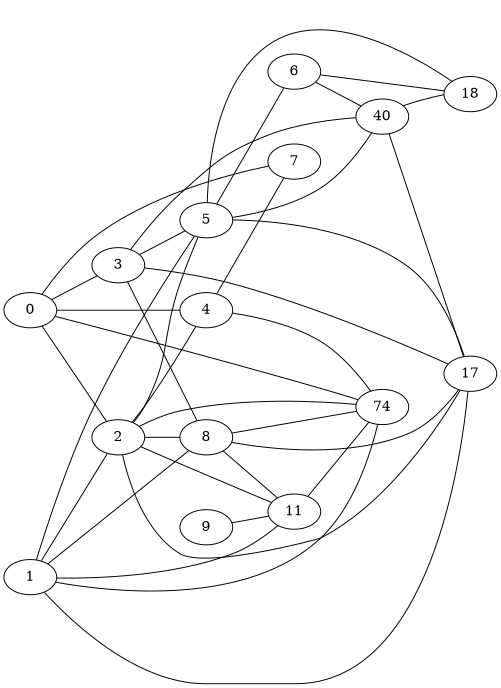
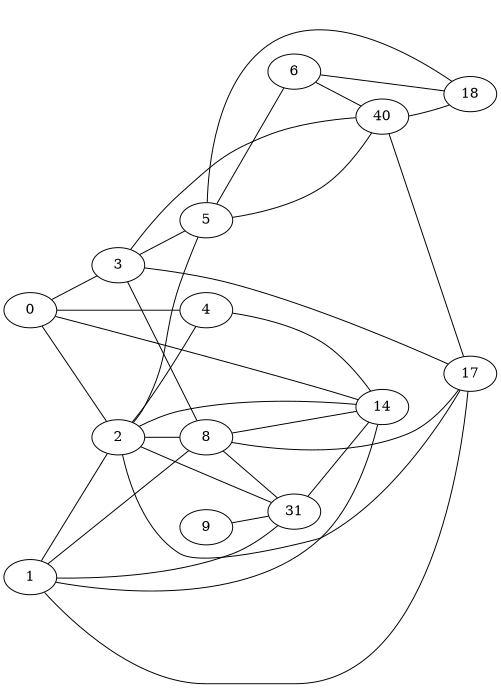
edge "18" -> "40": reversed
node "7": removed
edge "5" -> "17": removed
edge "1" -> "5": removed
node "74": label "74" -> "14"
node "11": label "11" -> "31"
